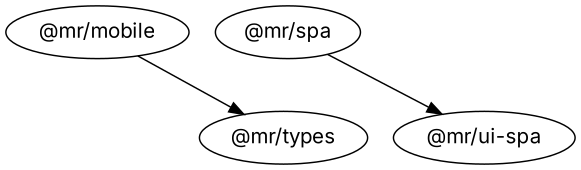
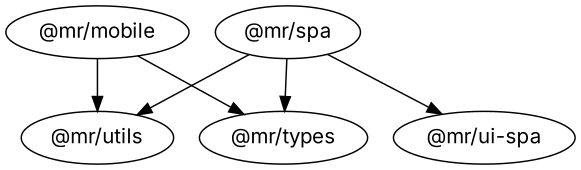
edge "@mr/spa" -> "@mr/types": added
node "@mr/utils": added
